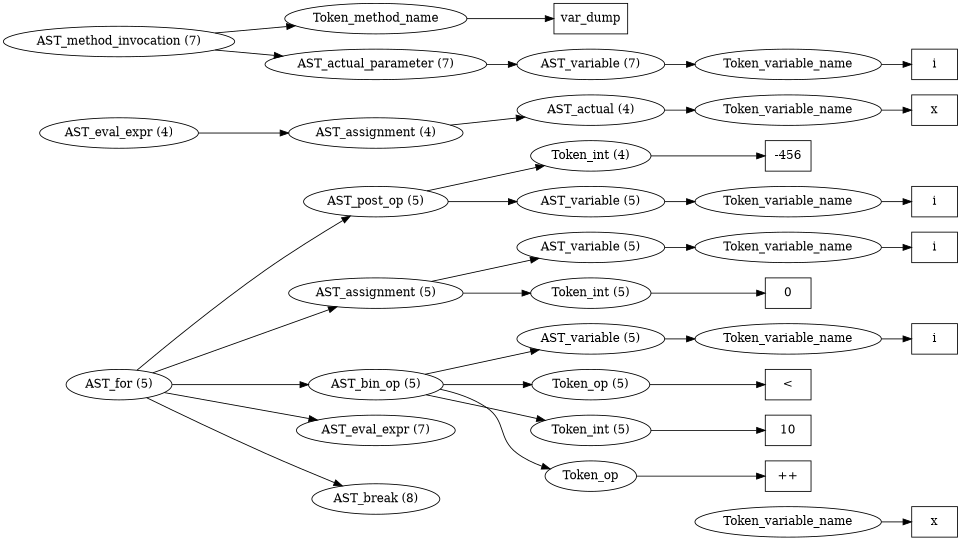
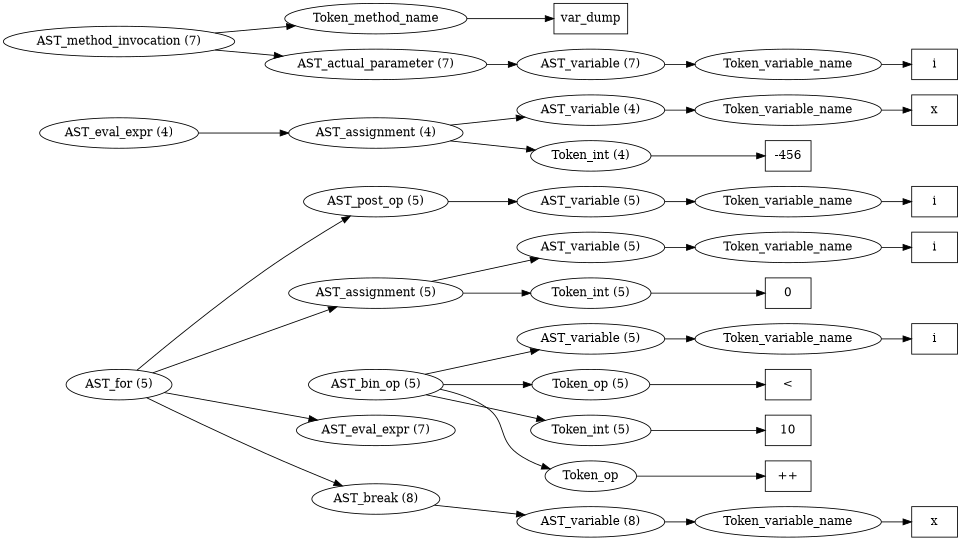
node "AST_actual (4)": label "AST_actual (4)" -> "AST_variable (4)"
edge "AST_post_op (5)" -> "Token_int (4)": now "AST_assignment (4)" -> "Token_int (4)"
edge "AST_for (5)" -> "AST_bin_op (5)": removed
node "AST_variable (8)": added
